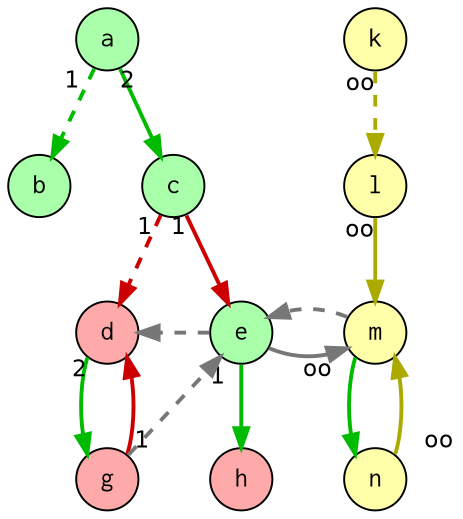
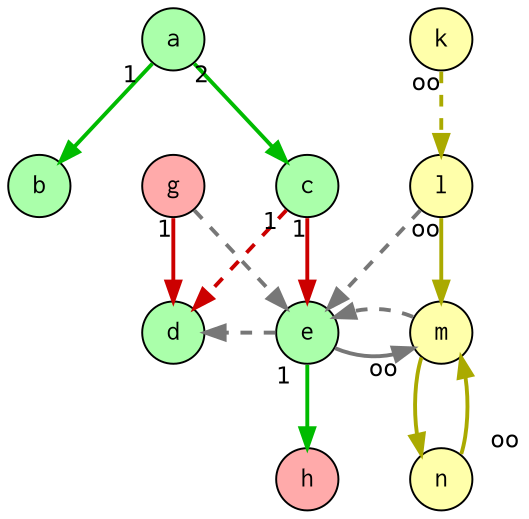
edge "a" -> "b": style dashed -> solid
edge "l" -> "e": added
node "d": fillcolor #ffaaaa -> #aaffaa
edge "d" -> "g": removed
edge "m" -> "n": color #00bb00 -> #aaaa00
